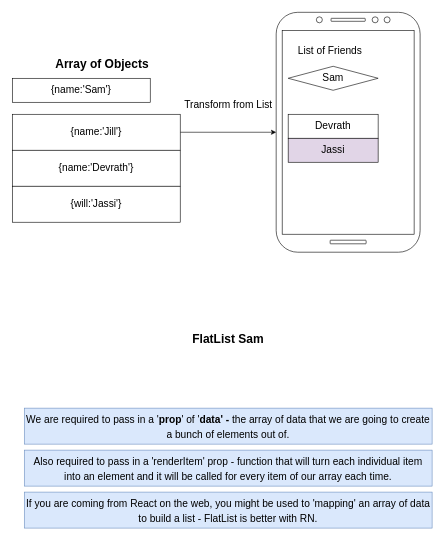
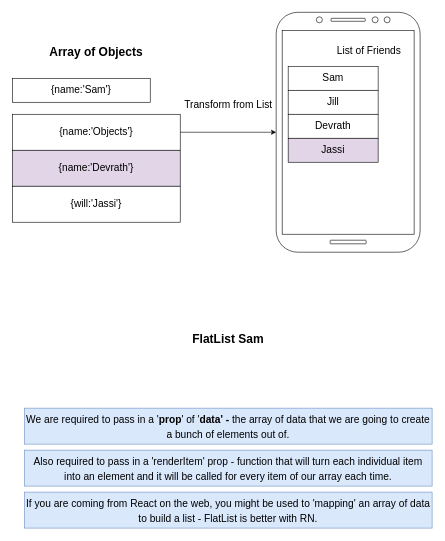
node "List of Friends": moved (330, 51) -> (369, 51)
node "Array of Objects": moved (102, 63) -> (96, 51)
node "Sam": shape diamond -> rectangle
node "Jill": added
node "{name:'Jill'}": label "{name:'Jill'}" -> "{name:'Objects'}"
node "{name:'Devrath'}": fillcolor #ffffff -> #e1d5e7
